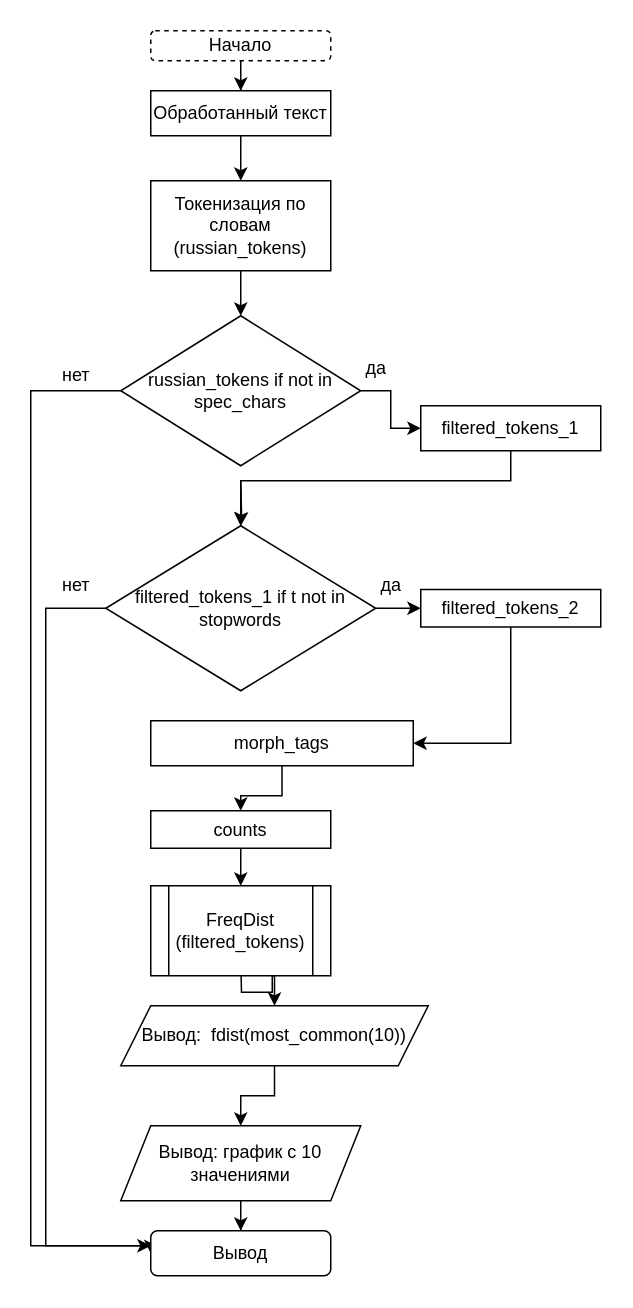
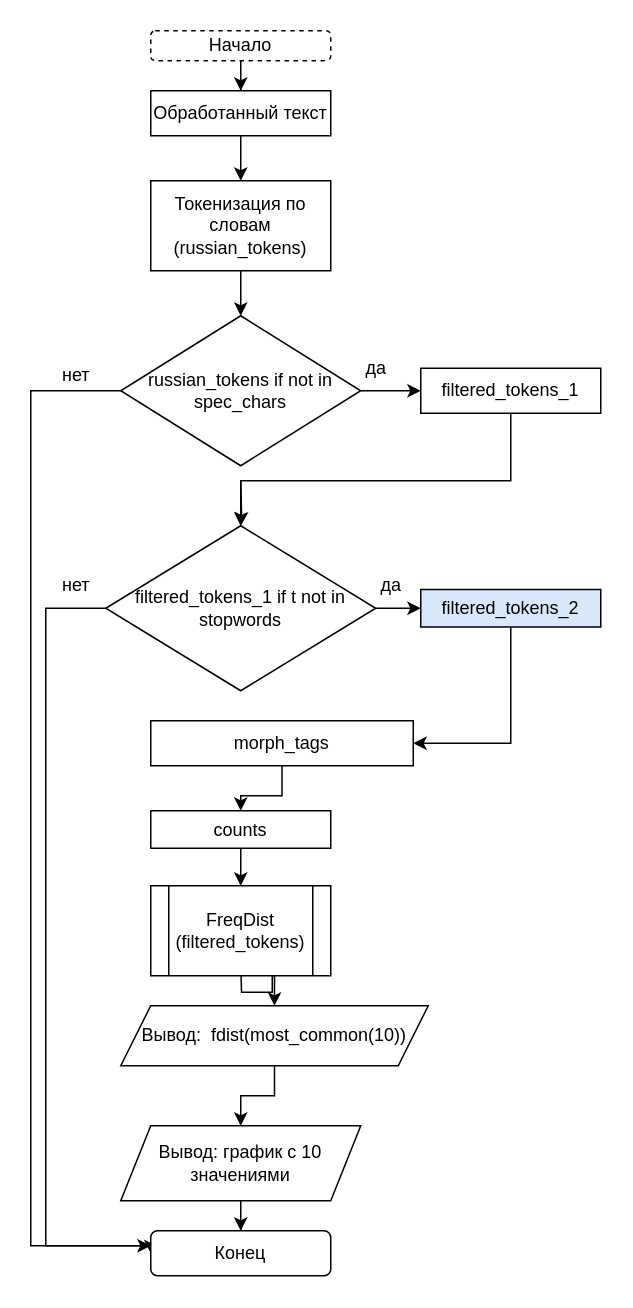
node "filtered_tokens_1": moved (511, 428) -> (511, 391)
node "filtered_tokens_2": fillcolor #ffffff -> #dae8fc
node "Вывод": label "Вывод" -> "Конец"
